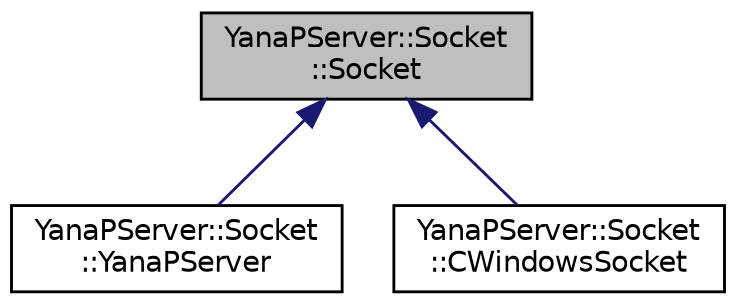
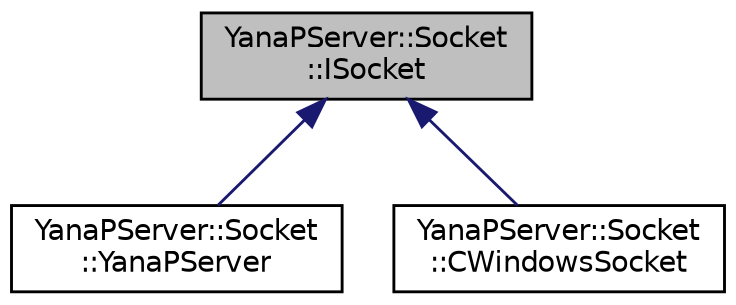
node "YanaPServer::Socket ::Socket": label "YanaPServer::Socket ::Socket" -> "YanaPServer::Socket ::ISocket"
